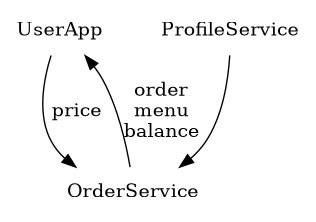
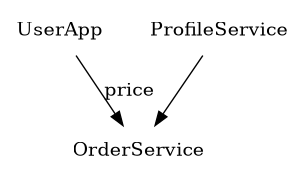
edge "OrderService" -> "UserApp": removed, label "order menu balance"
